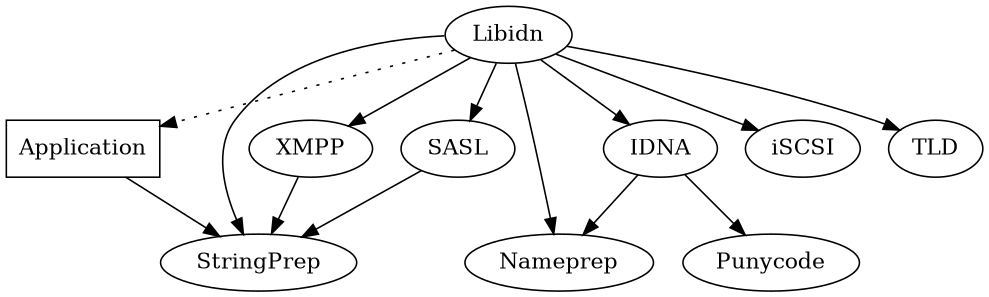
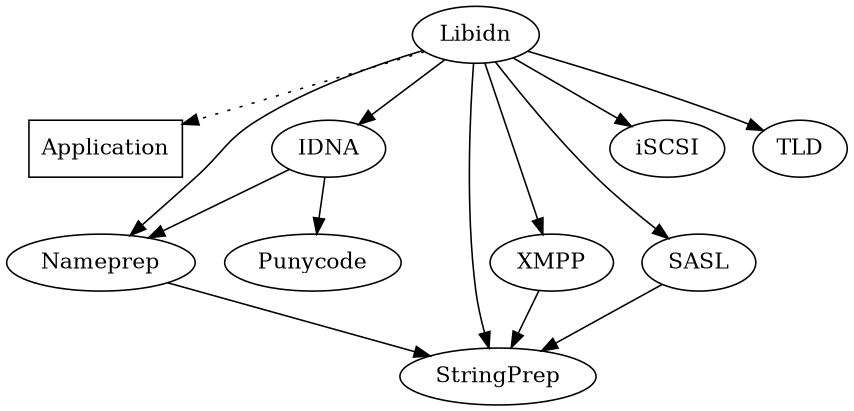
edge "Application" -> "StringPrep": now "Nameprep" -> "StringPrep"
